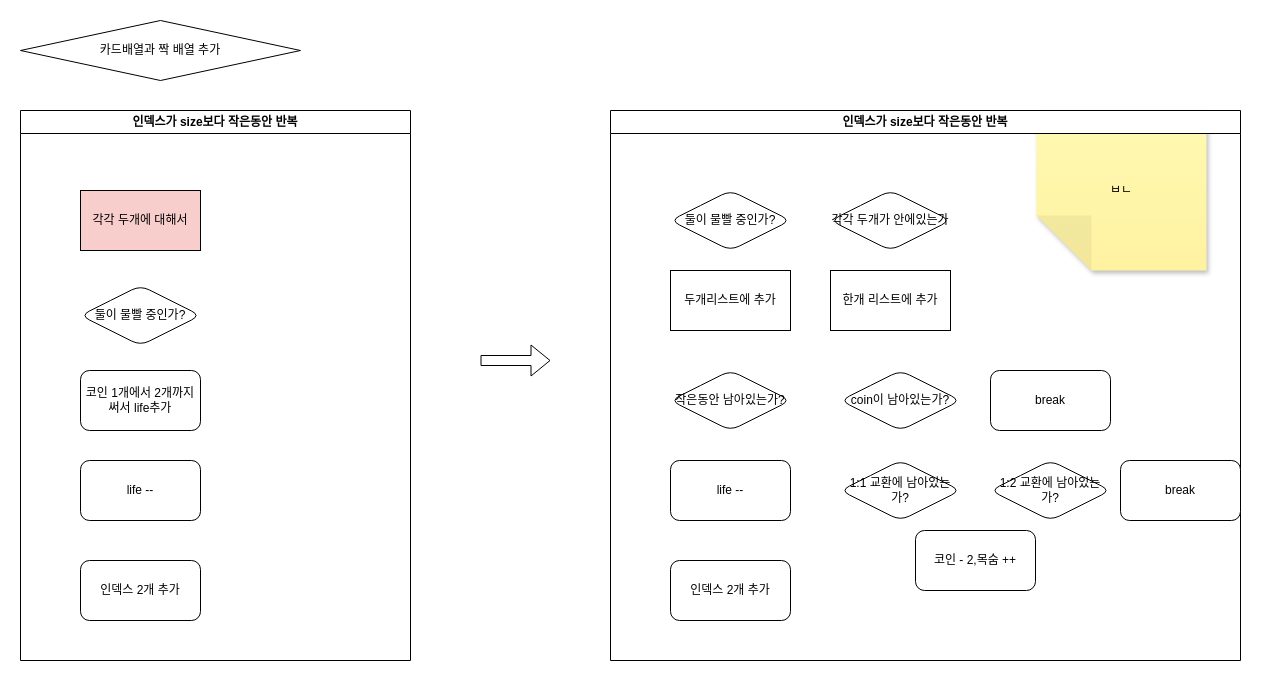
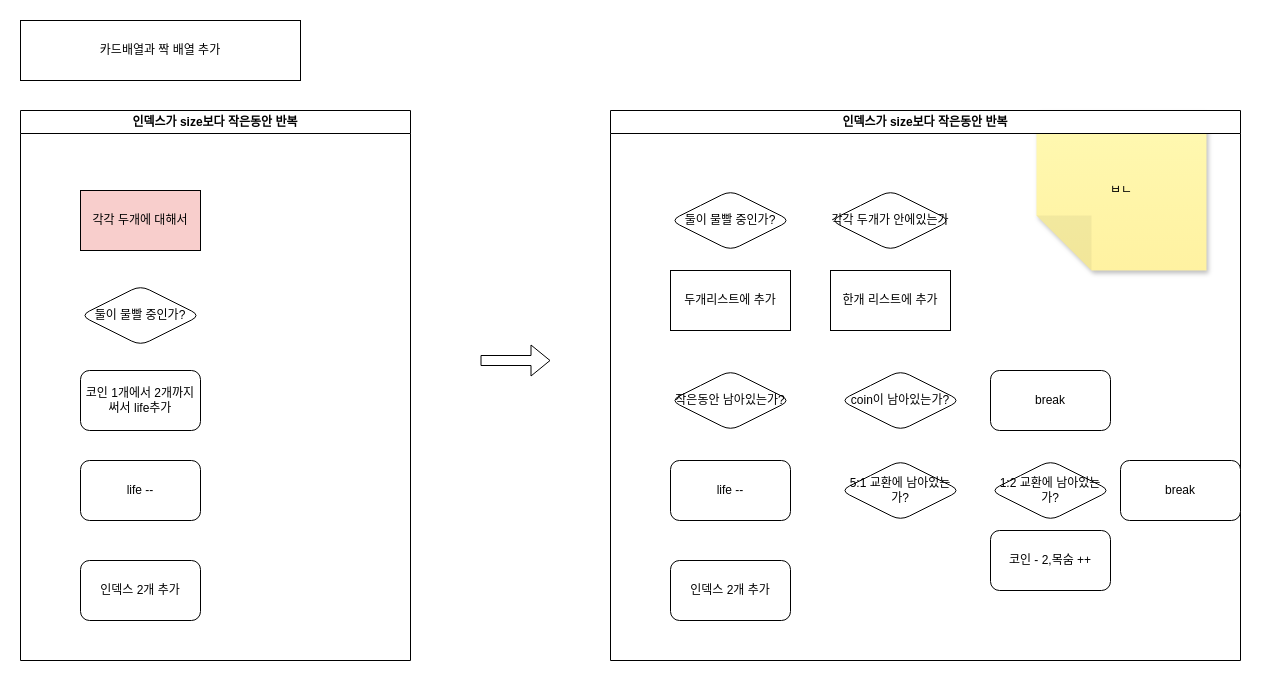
node "카드배열과 짝 배열 추가": shape diamond -> rectangle
node "1:1 교환에 남아있는가?": label "1:1 교환에 남아있는가?" -> "5:1 교환에 남아있는가?"
node "코인 - 2,목숨 ++": moved (976, 561) -> (1051, 561)
